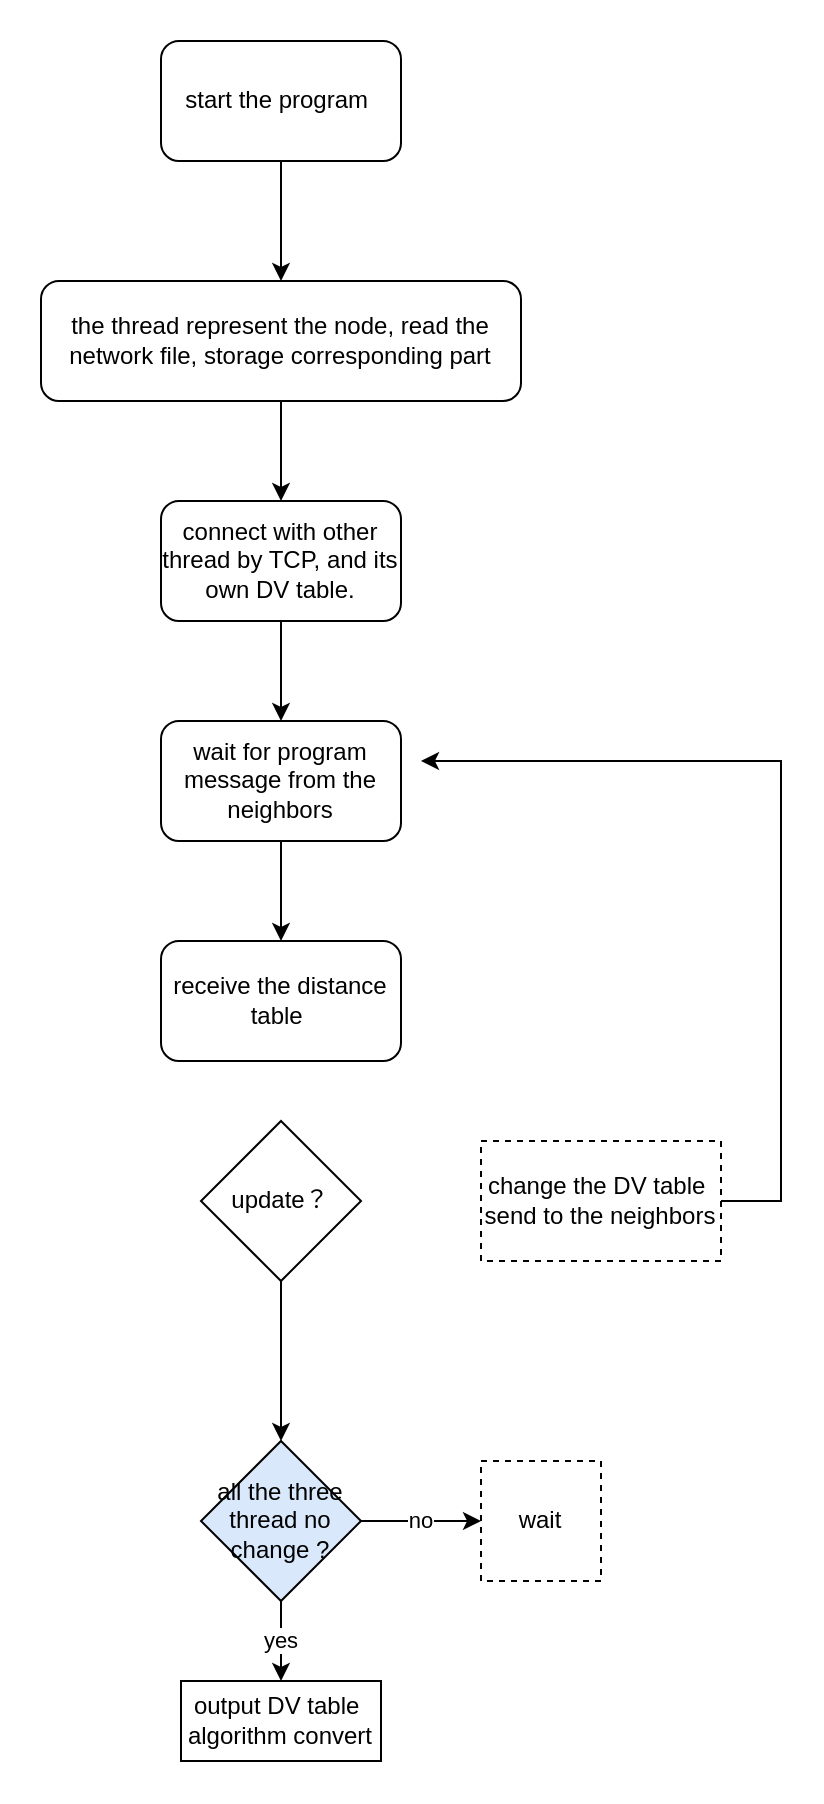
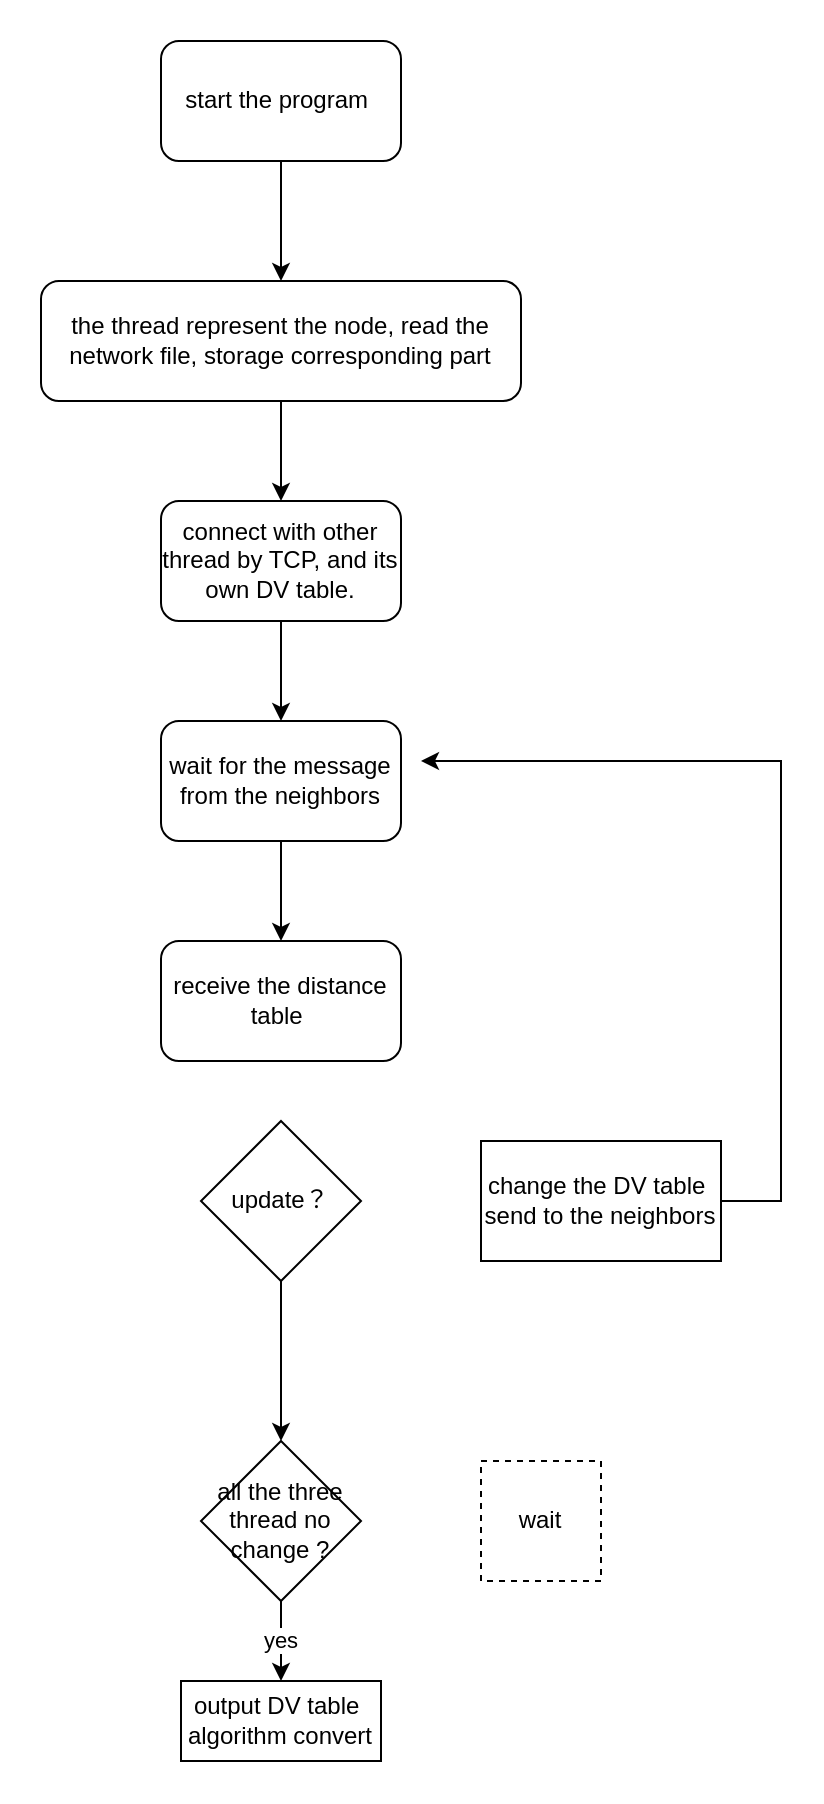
node "wait for program message from the neighbors": label "wait for program message from the neighbors" -> "wait for the message from the neighbors"
node "change the DV table send to the neighbors": style dashed -> solid
node "all the three thread no change ?": fillcolor #dae8fc -> #ffffff
edge "all the three thread no change ?" -> "wait": removed, label "no"
